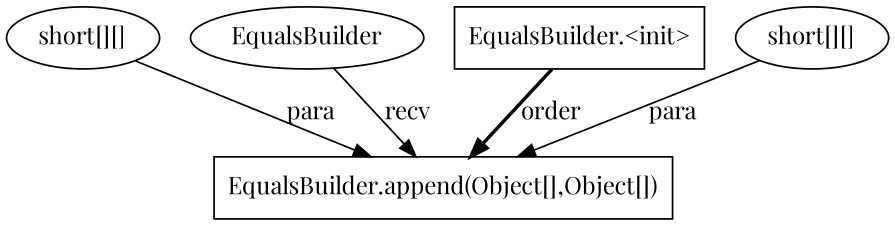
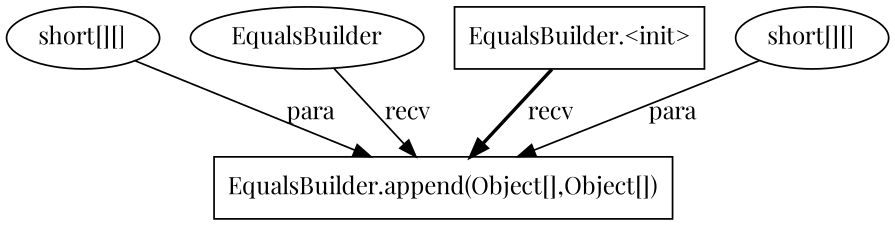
edge "EqualsBuilder.<init>" -> "EqualsBuilder.append(Object[],Object[])": label "order" -> "recv"
